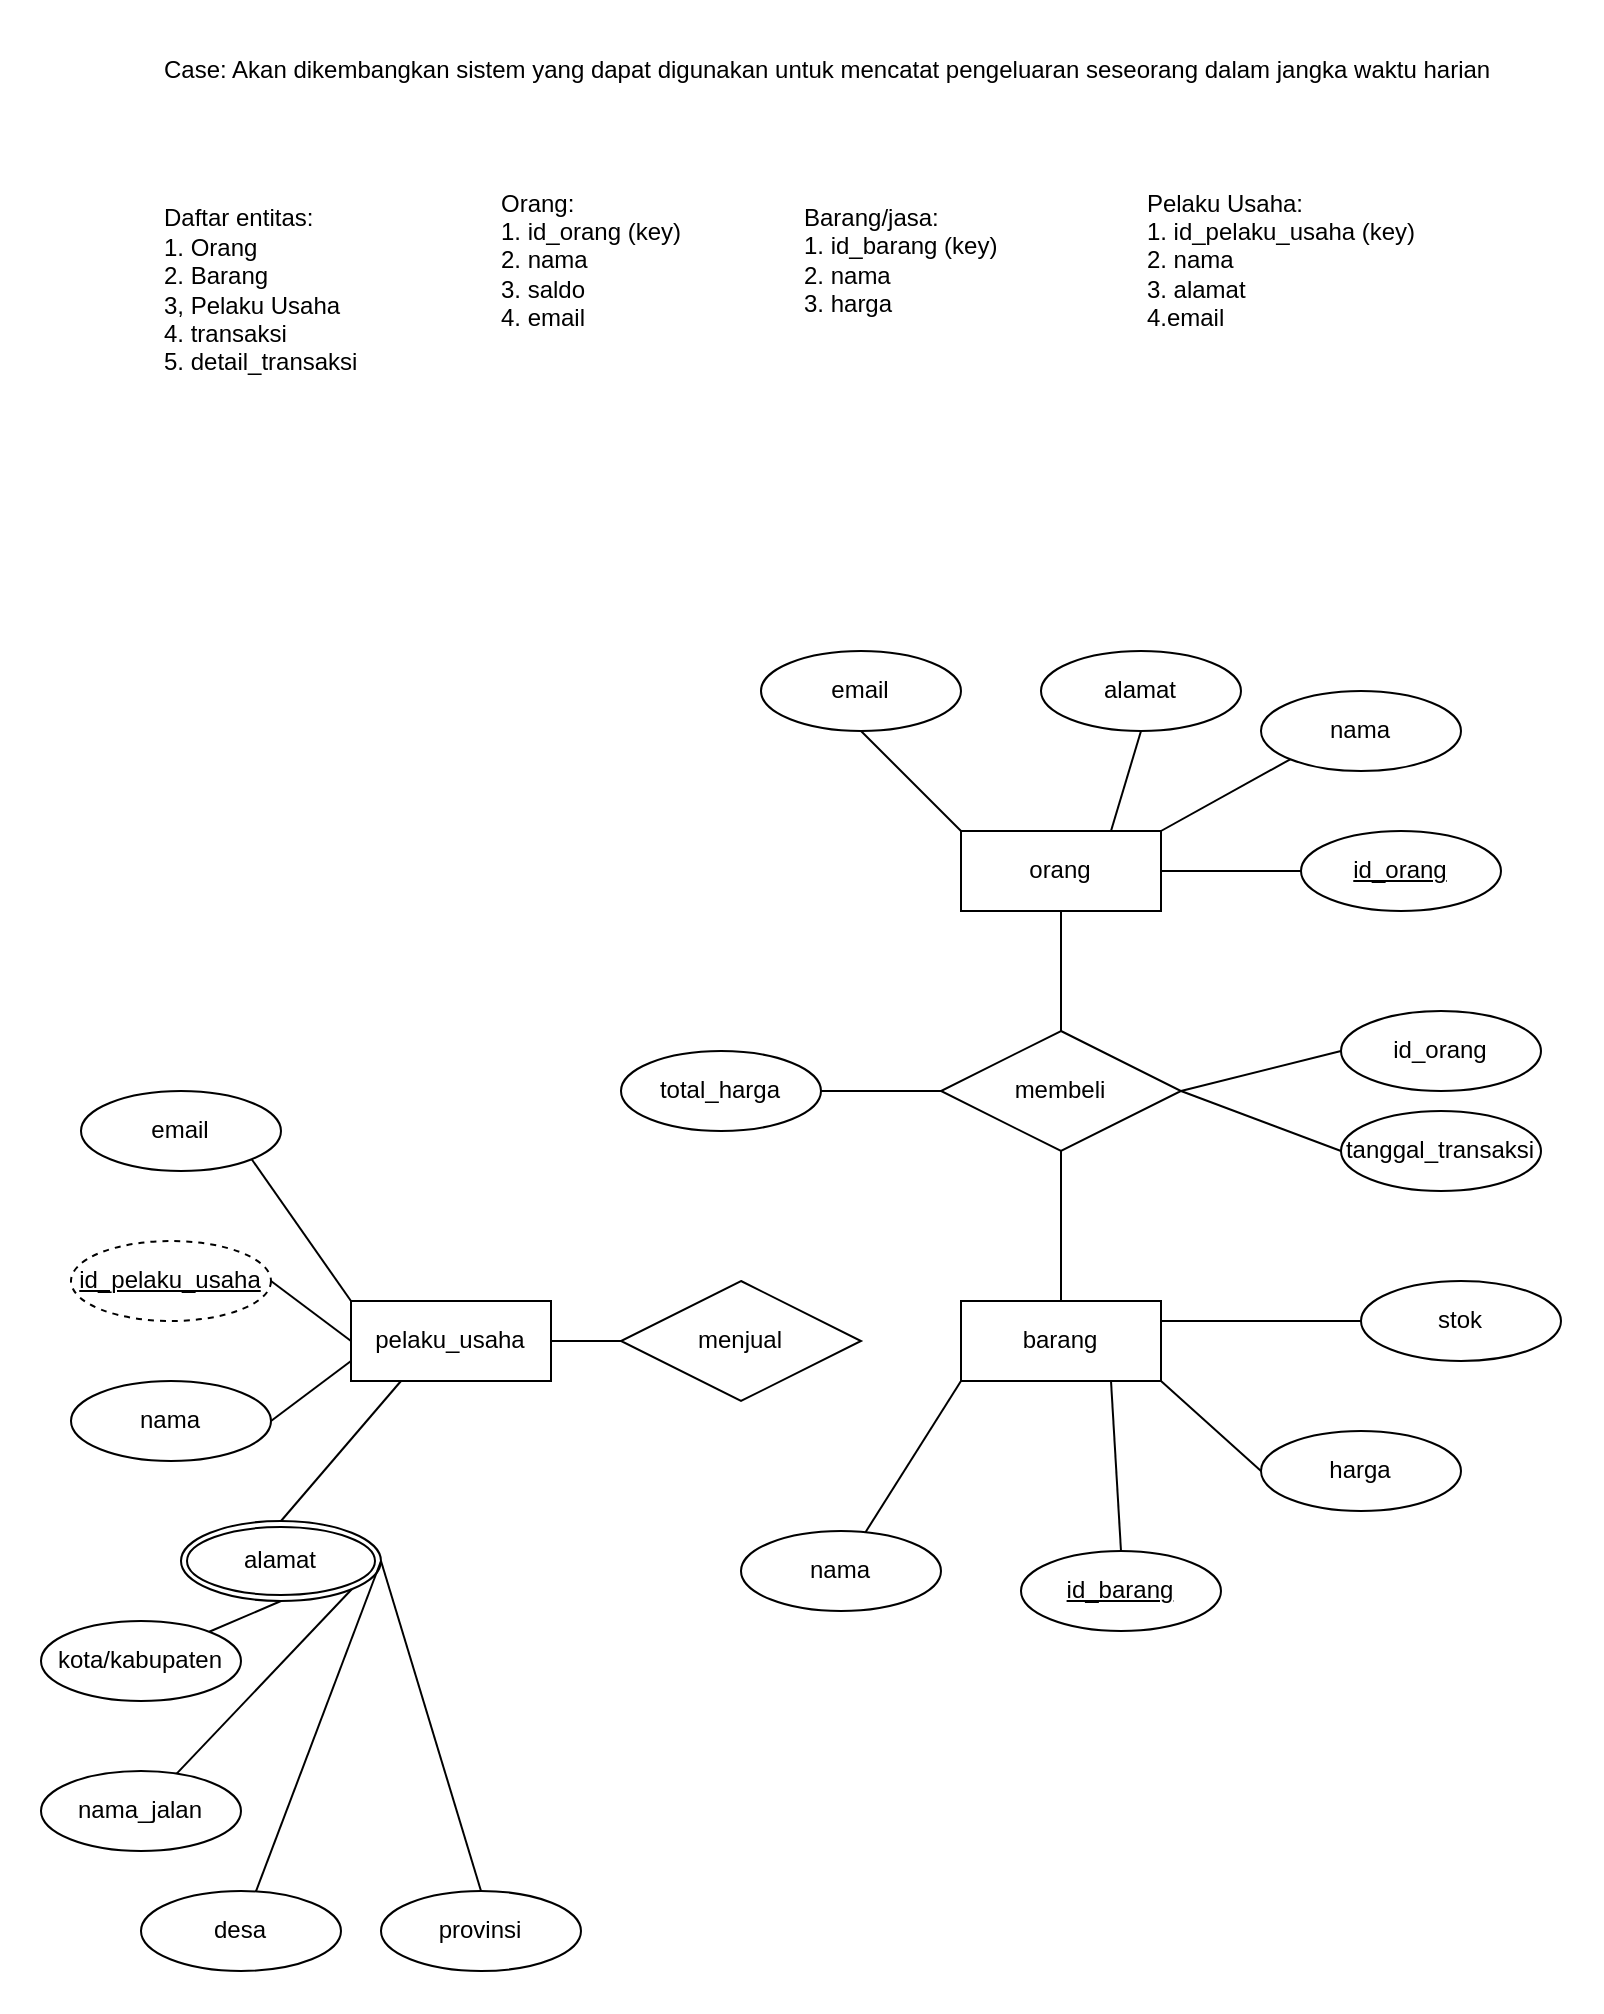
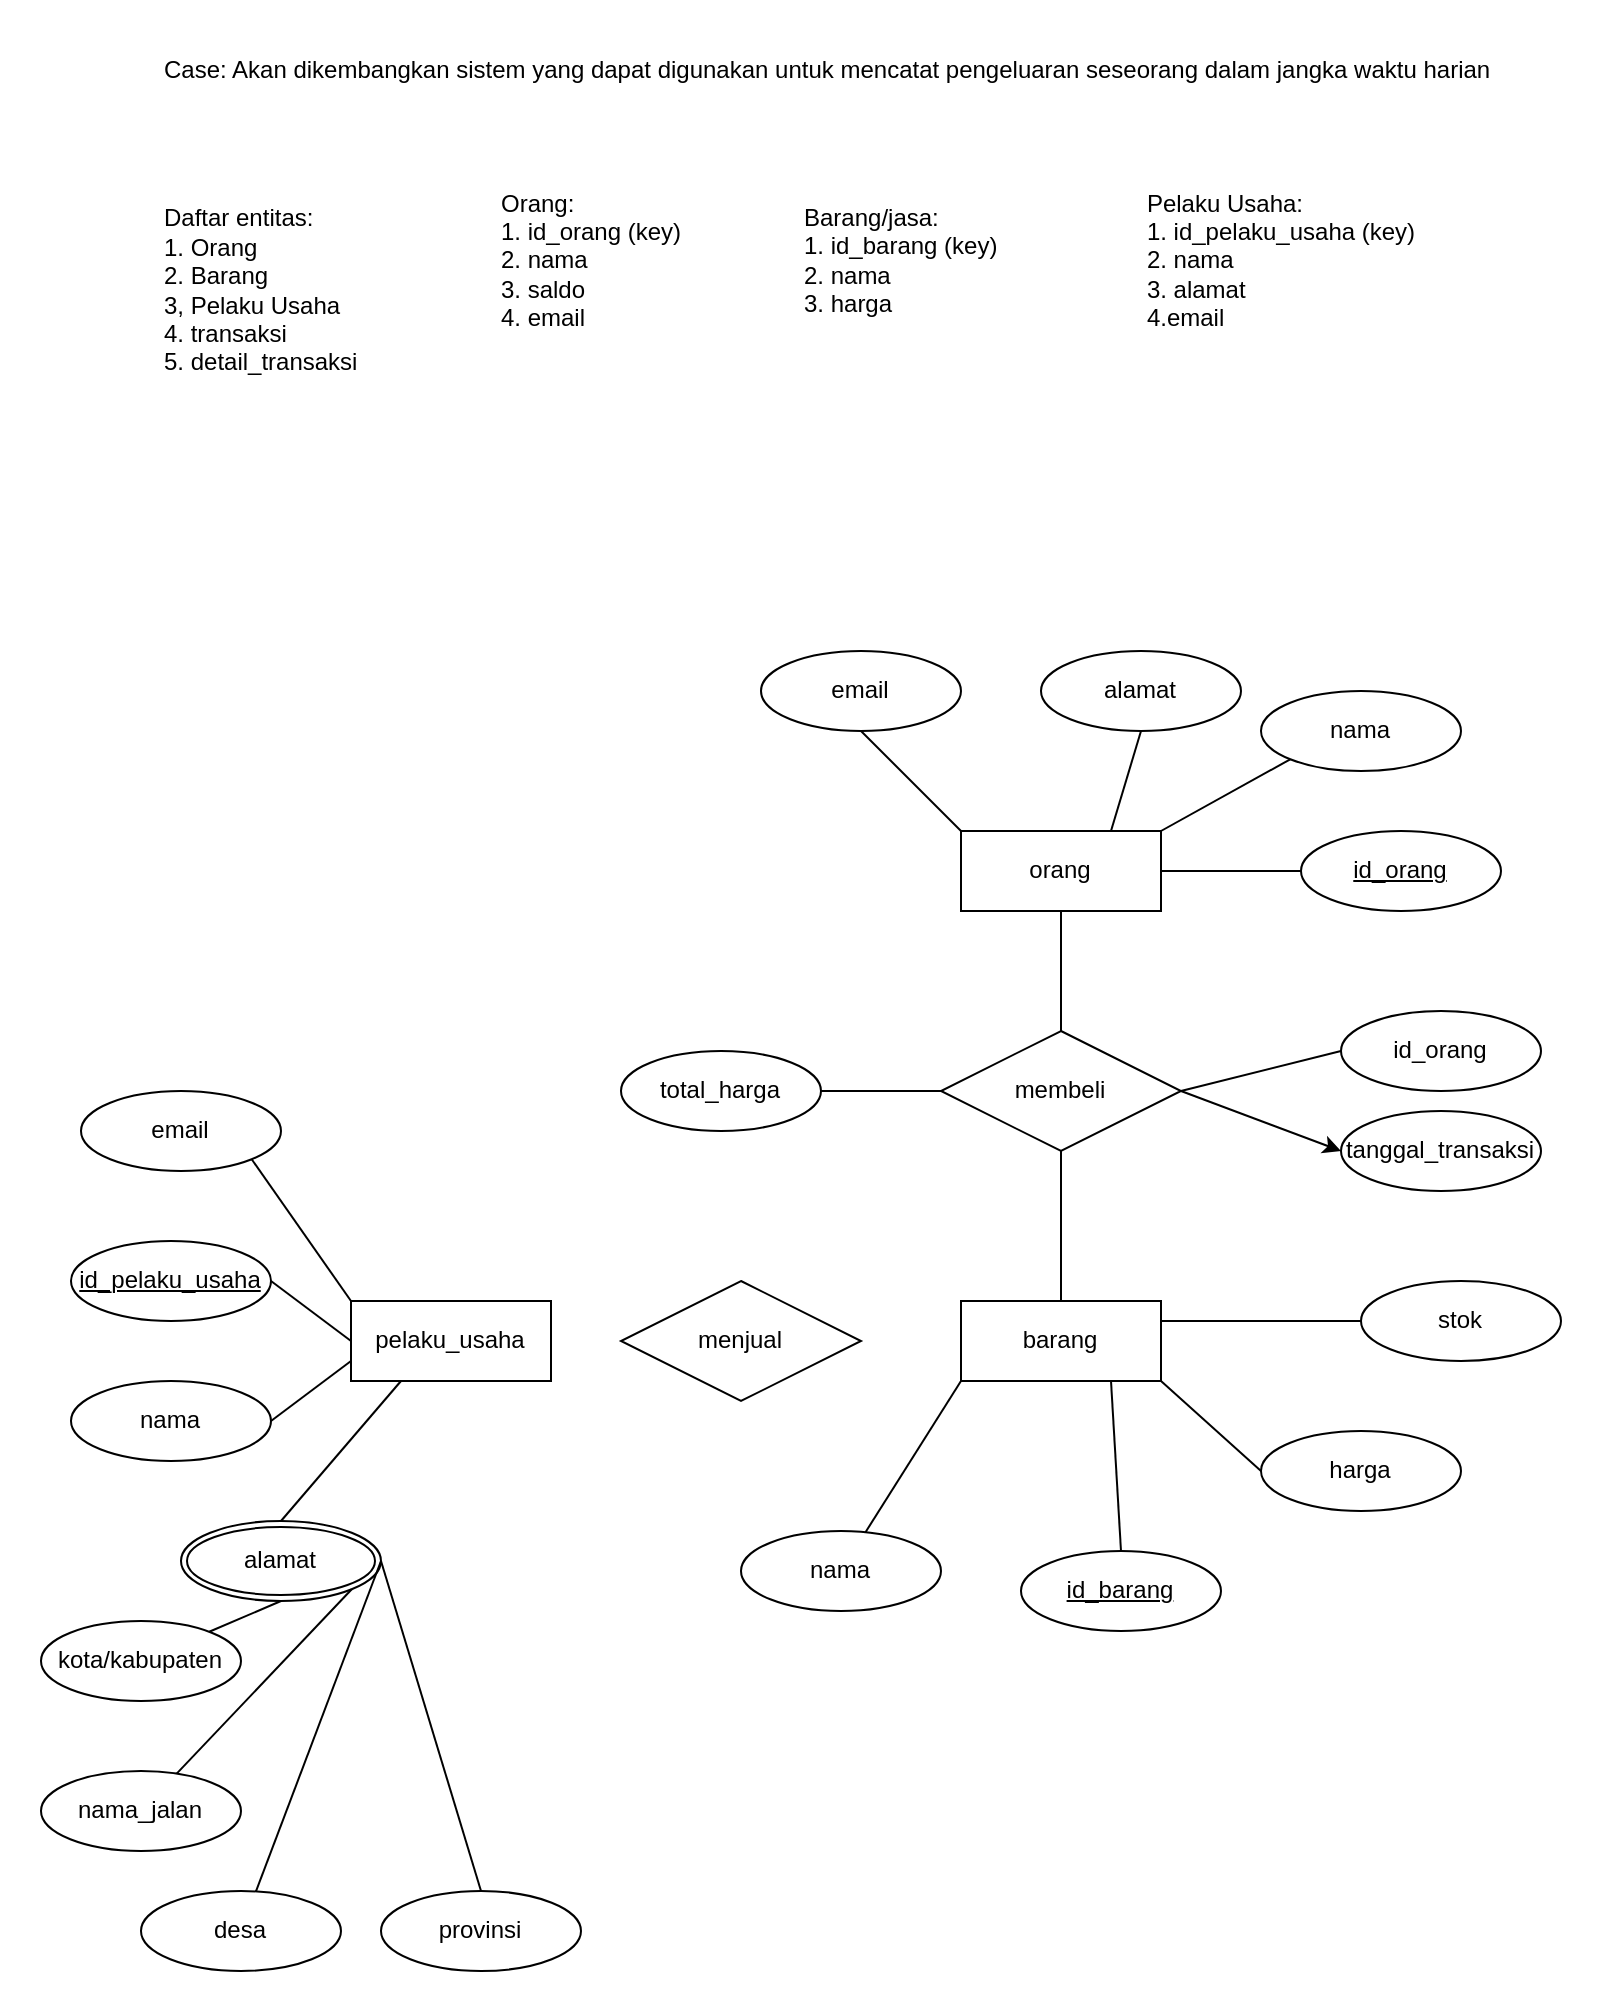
edge "membeli" -- "tanggal_transaksi": arrowhead none -> classic
node "id_pelaku_usaha": style dashed -> solid
edge "pelaku_usaha" -- "menjual": removed
